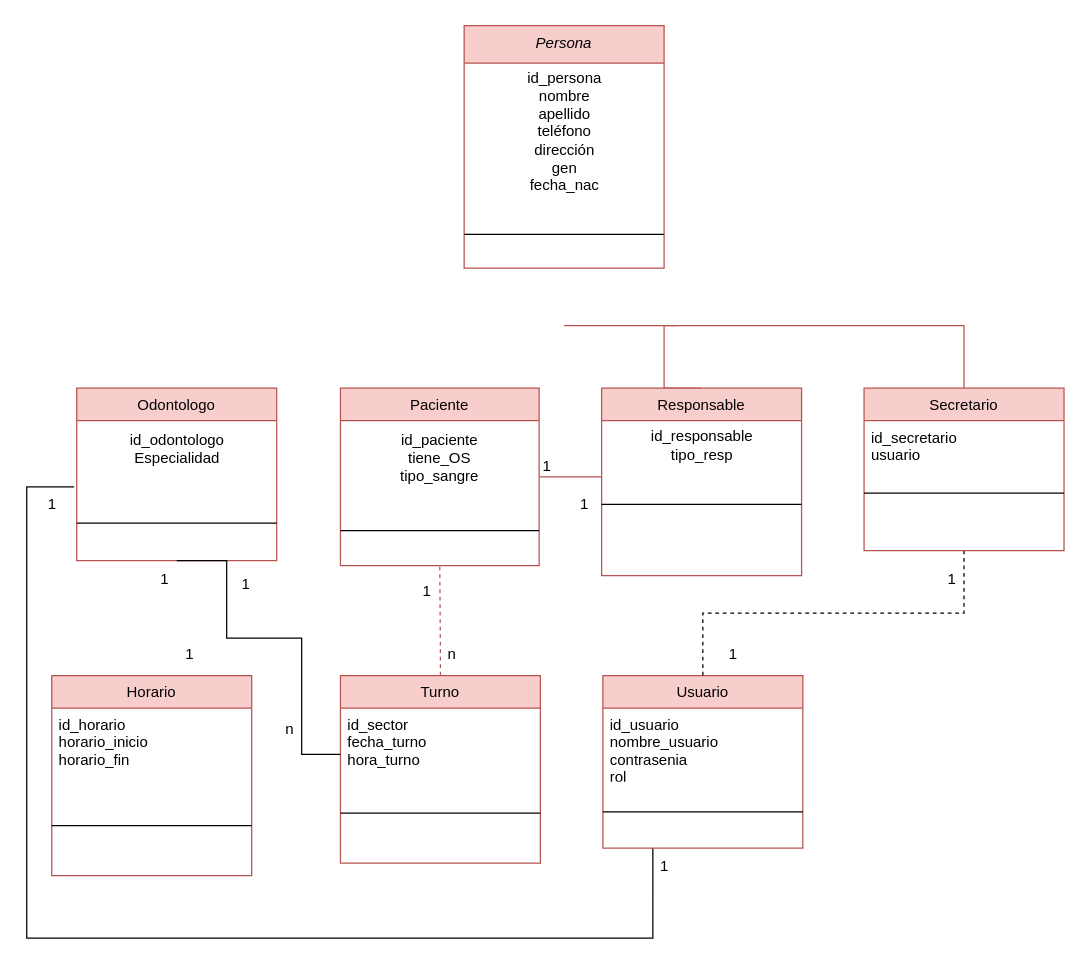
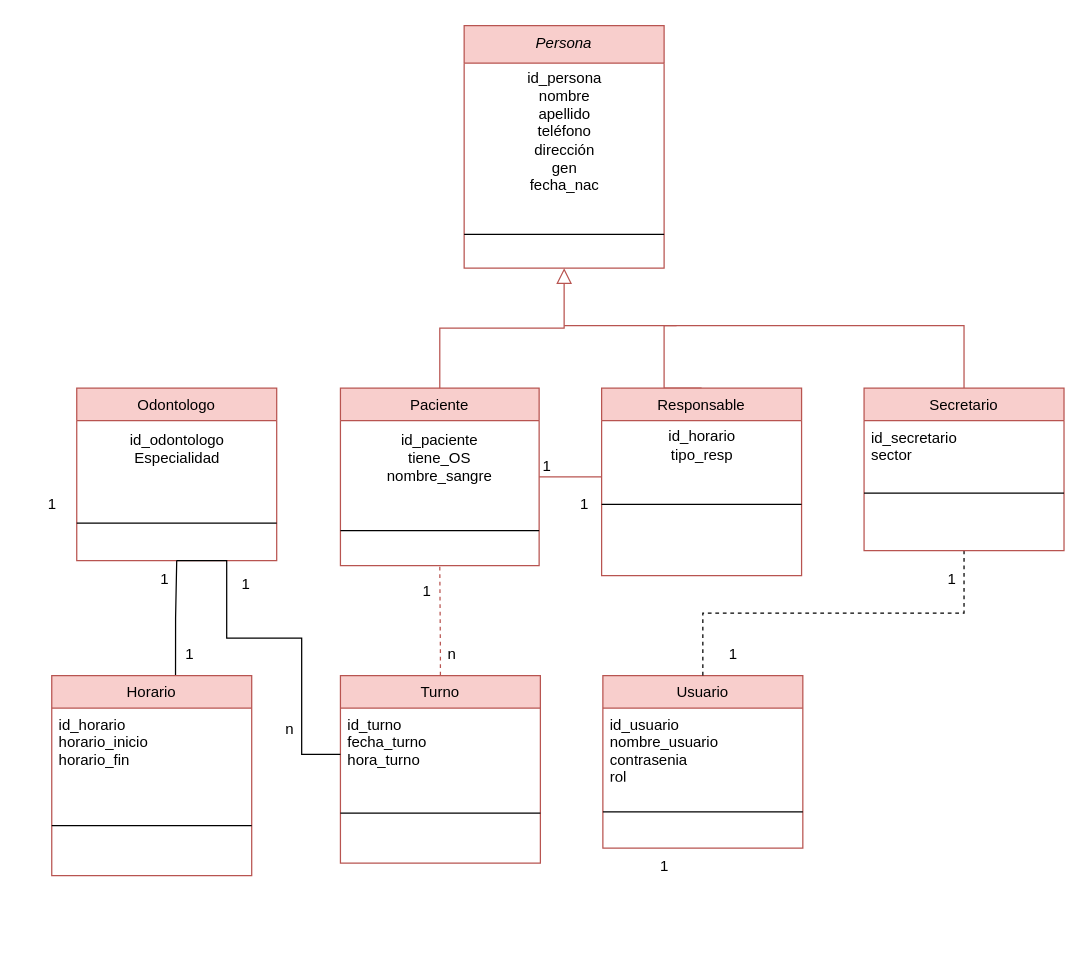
edge "Paciente" -> "Persona": added
node "id_secretario usuario": label "id_secretario usuario" -> "id_secretario sector"
node "id_responsable tipo_resp": label "id_responsable tipo_resp" -> "id_horario tipo_resp"
node "id_paciente tiene_OS tipo_sangre": label "id_paciente tiene_OS tipo_sangre" -> "id_paciente tiene_OS nombre_sangre"
edge "Odontologo" -- "Horario": added
node "id_sector fecha_turno hora_turno": label "id_sector fecha_turno hora_turno" -> "id_turno fecha_turno hora_turno"
edge "id_odontologo Especialidad" -- "Usuario": removed
